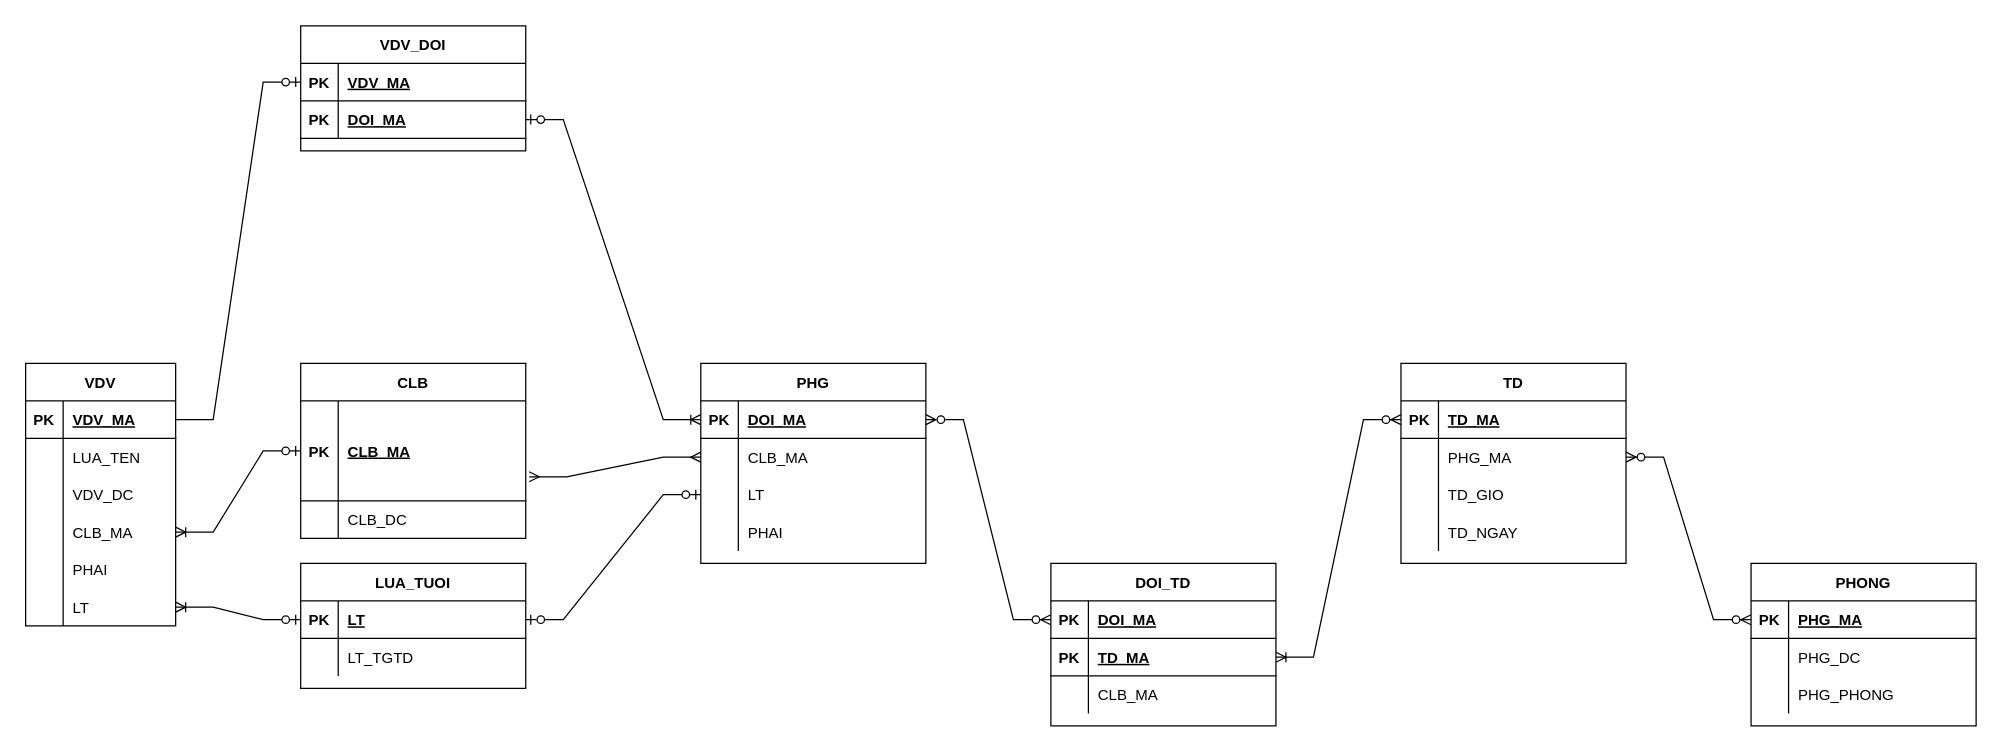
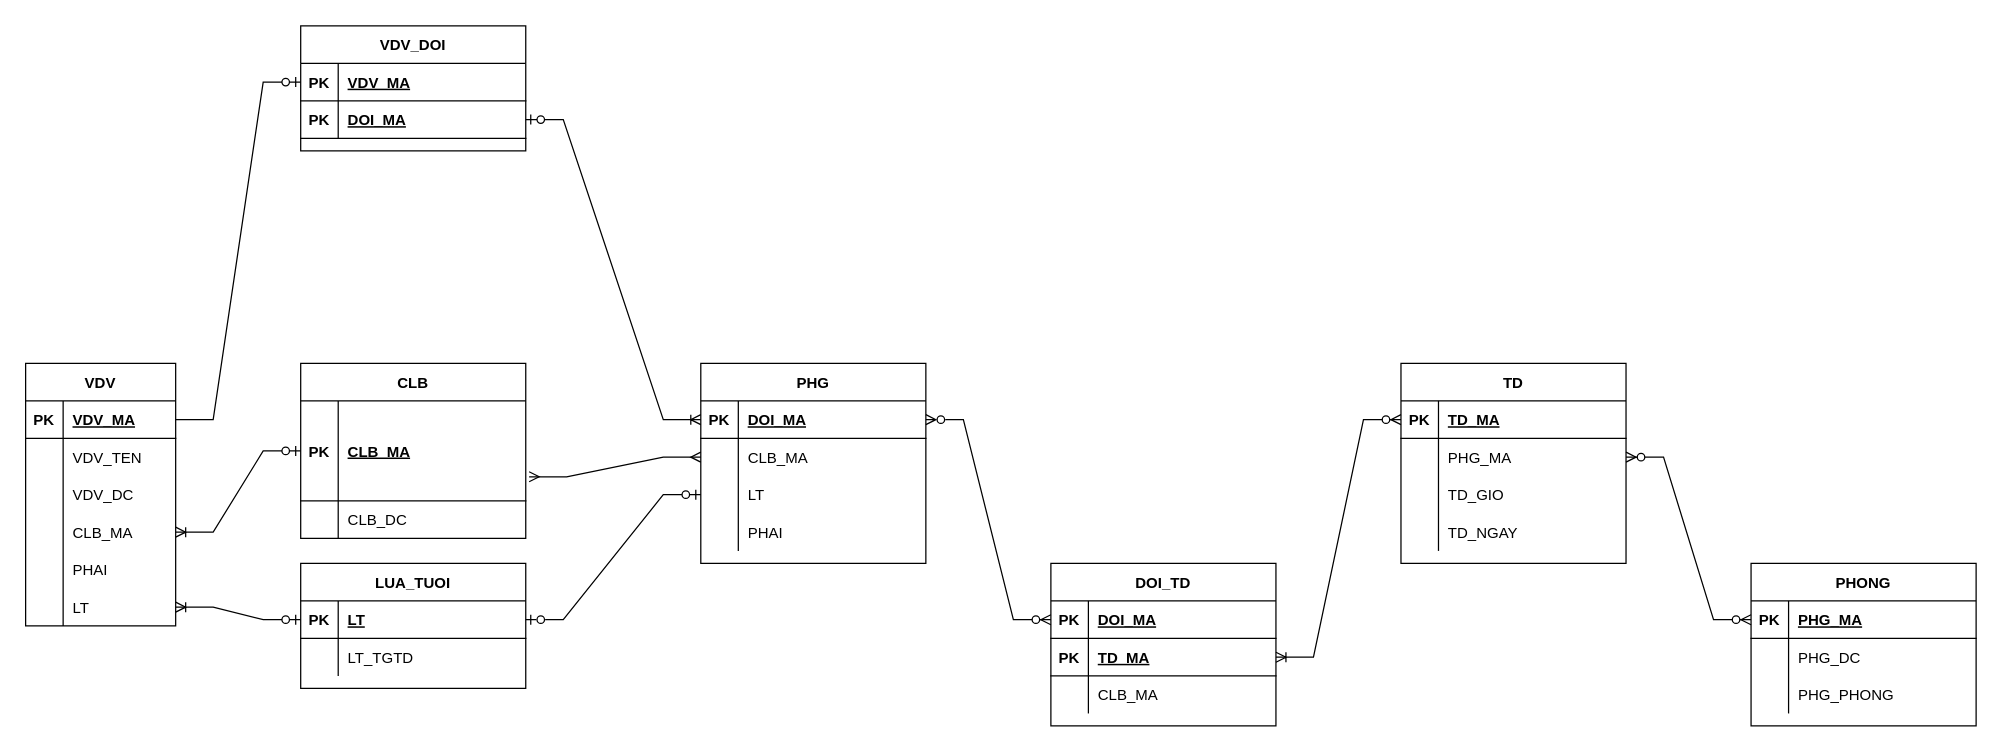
node "LUA_TEN": label "LUA_TEN" -> "VDV_TEN"
